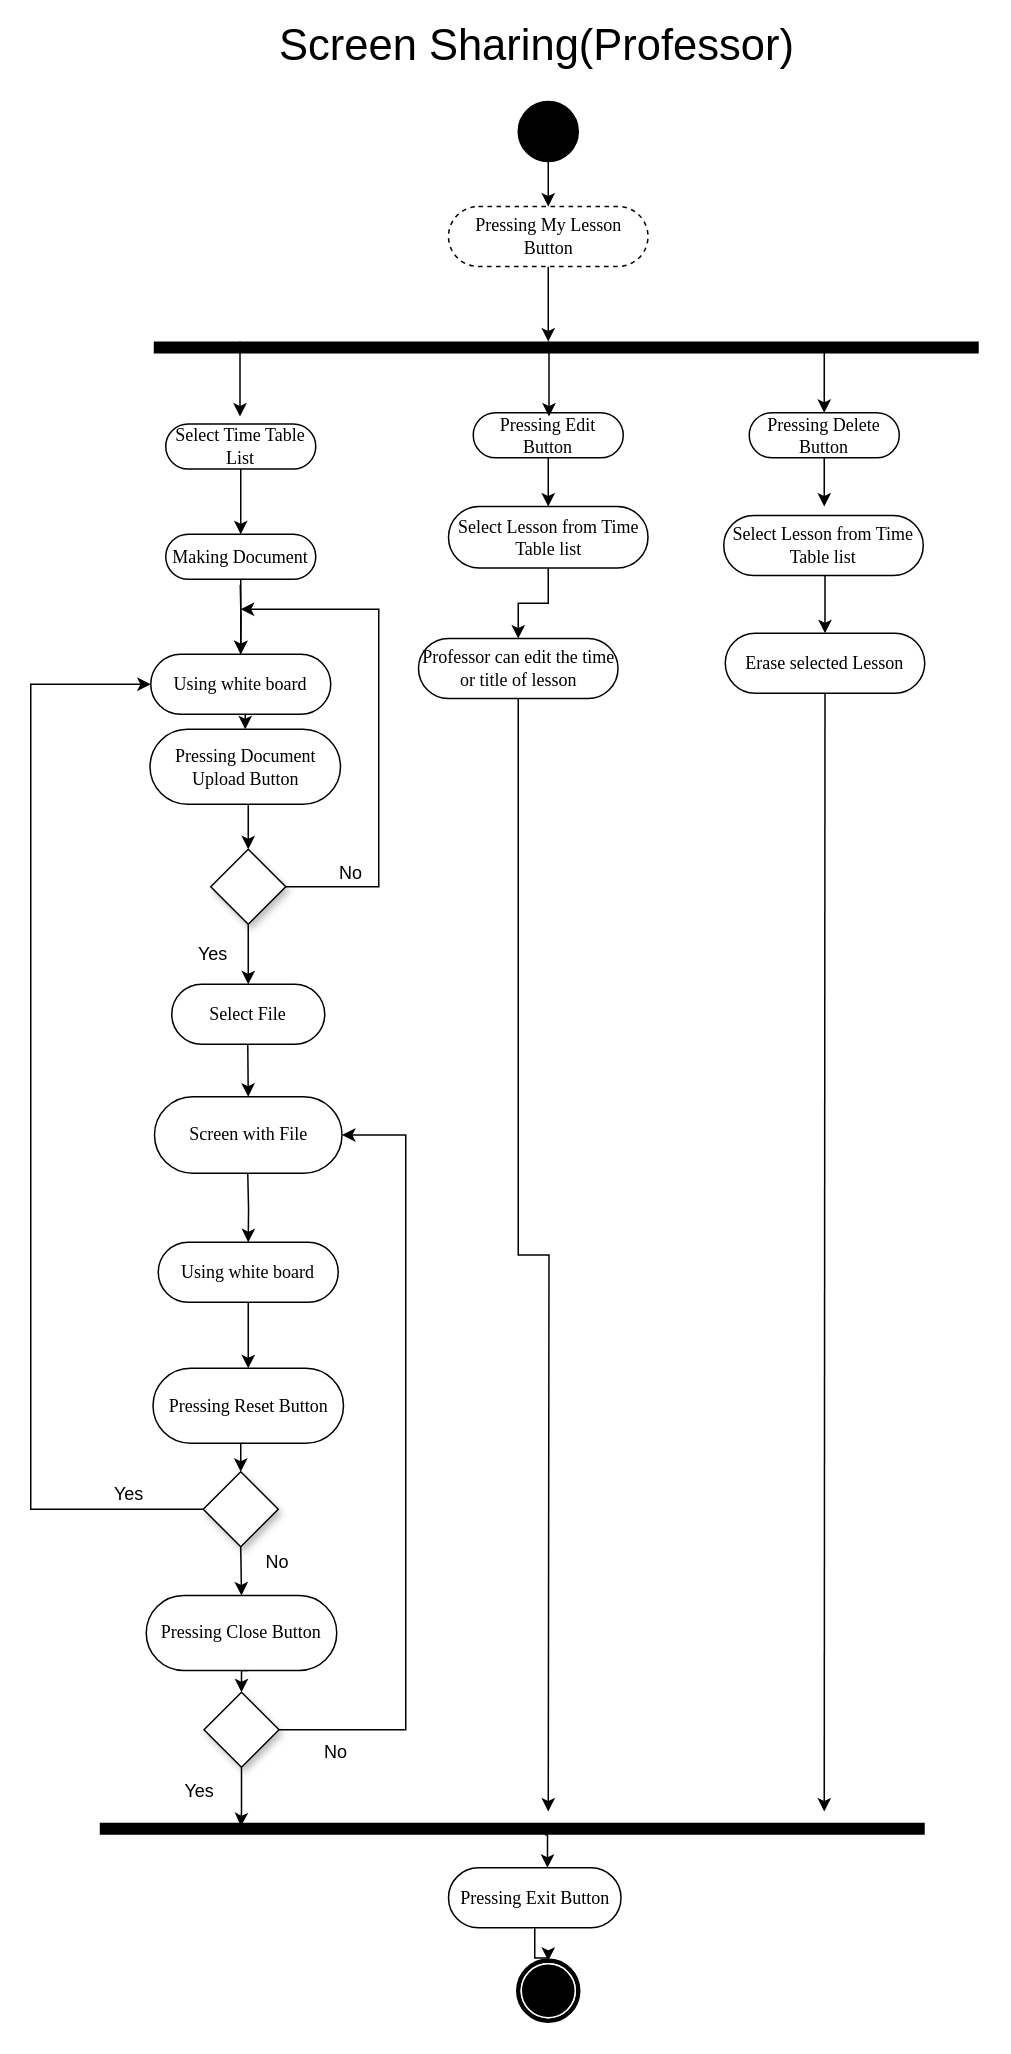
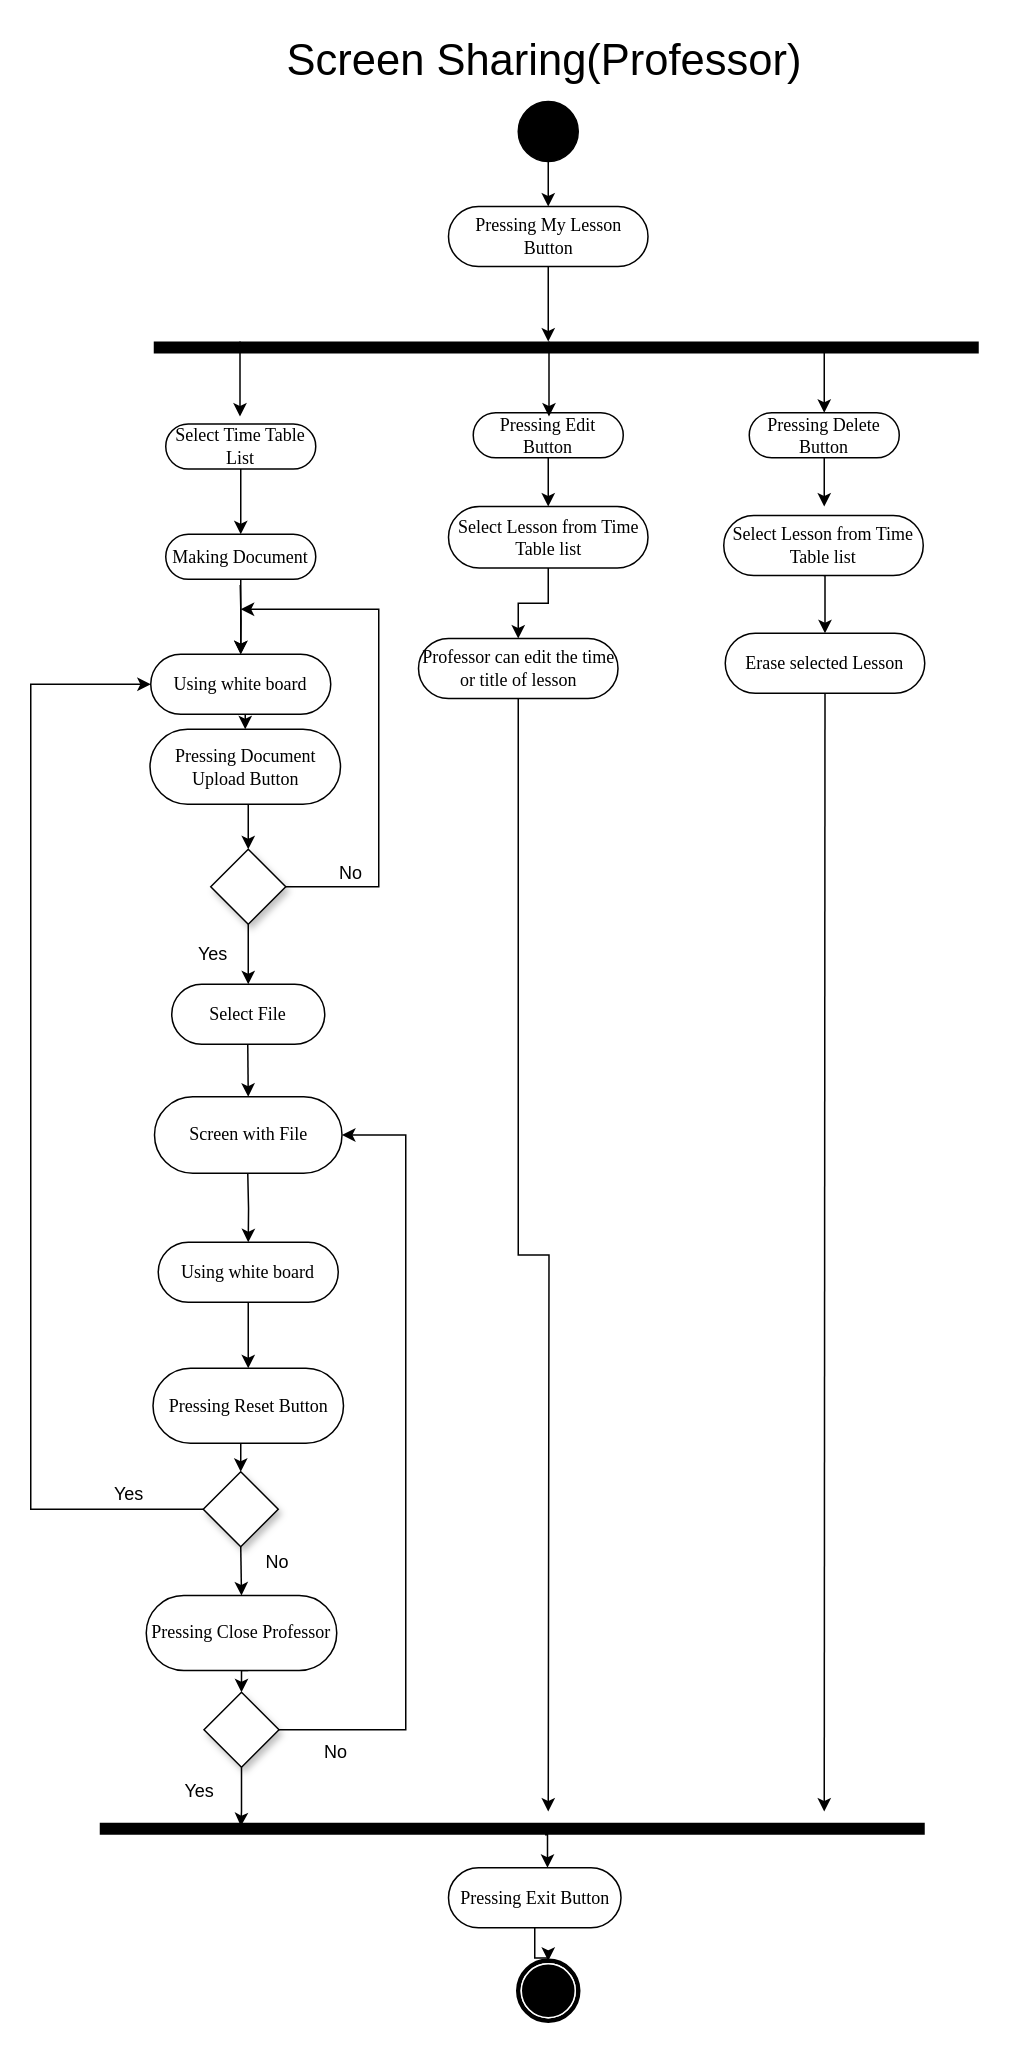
node "Screen Sharing(Professor)": moved (547, 46) -> (554, 61)
node "Pressing My Lesson Button": style dashed -> solid
node "Pressing Close Button": label "Pressing Close Button" -> "Pressing Close Professor"
